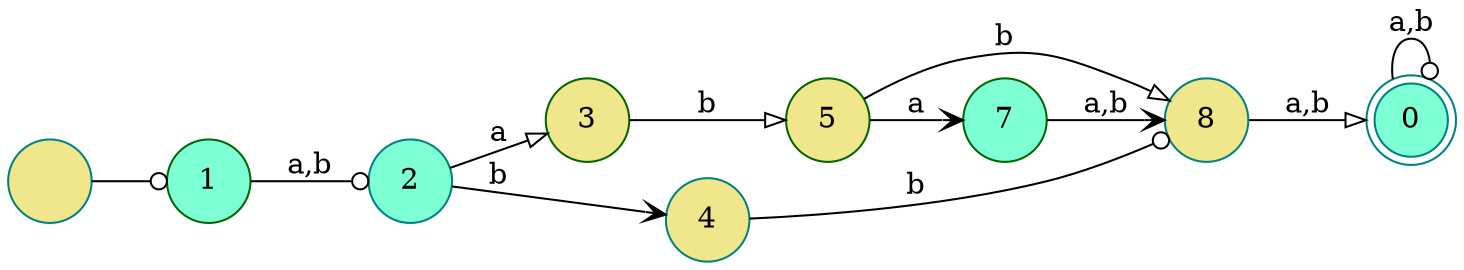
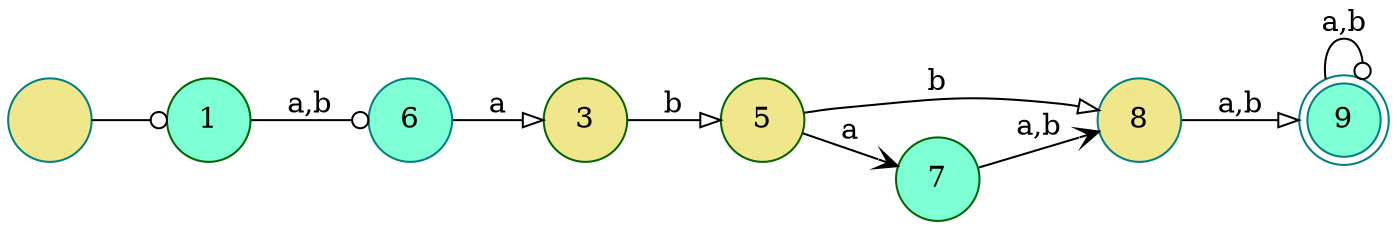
node "0": label "0" -> "9"
node "2": label "2" -> "6"
node "4": removed
